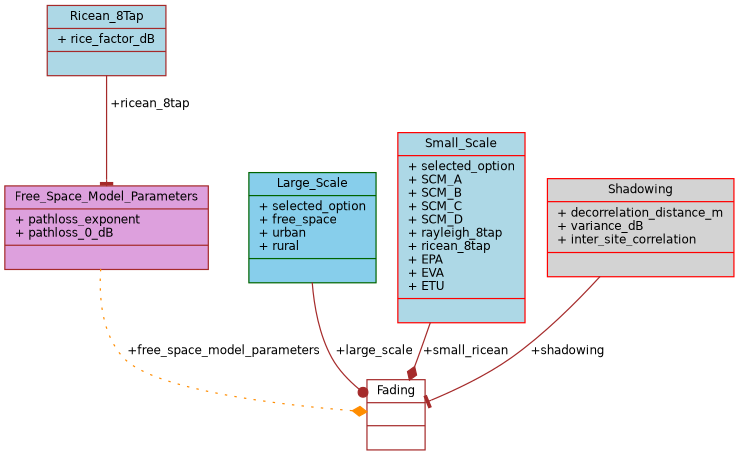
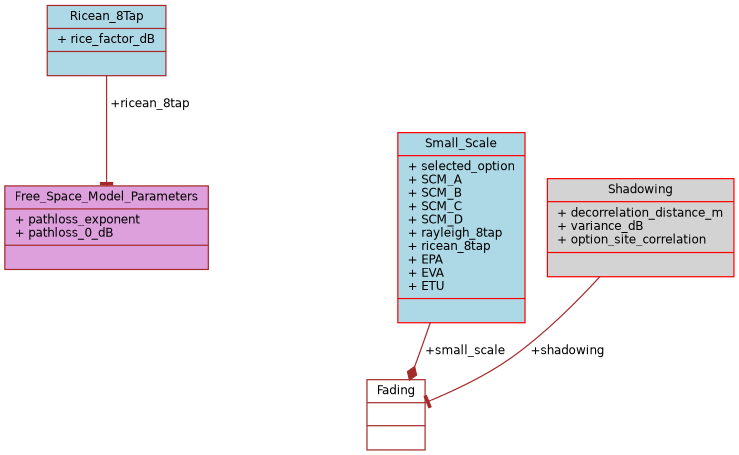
node "Large_Scale": removed
node "Shadowing": text "+ inter_site_correlation" -> "+ option_site_correlation"
edge "Small_Scale" -> "Fading": label " +small_ricean" -> " +small_scale"
edge "Free_Space_Model_Parameters" -> "Fading": removed, label "+free_space_model_parameters"
